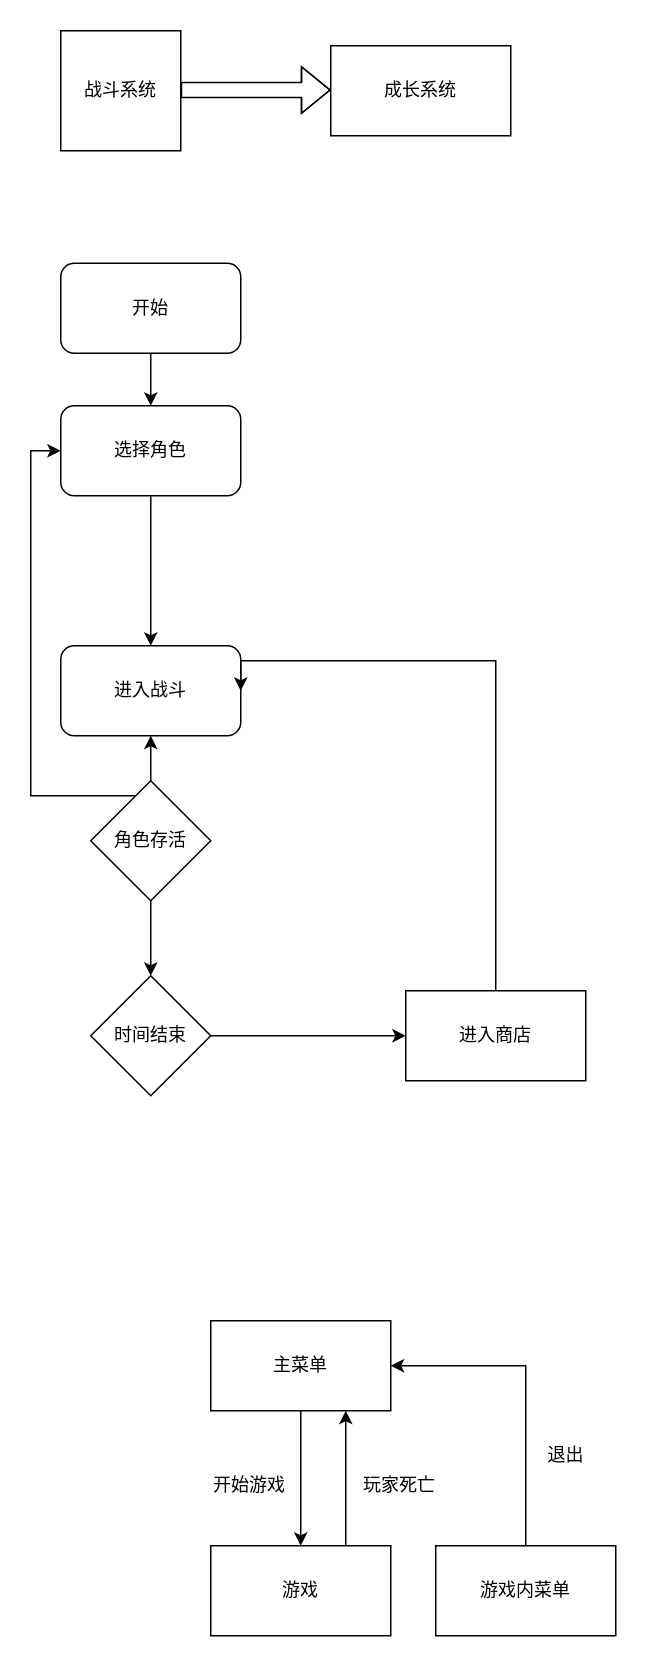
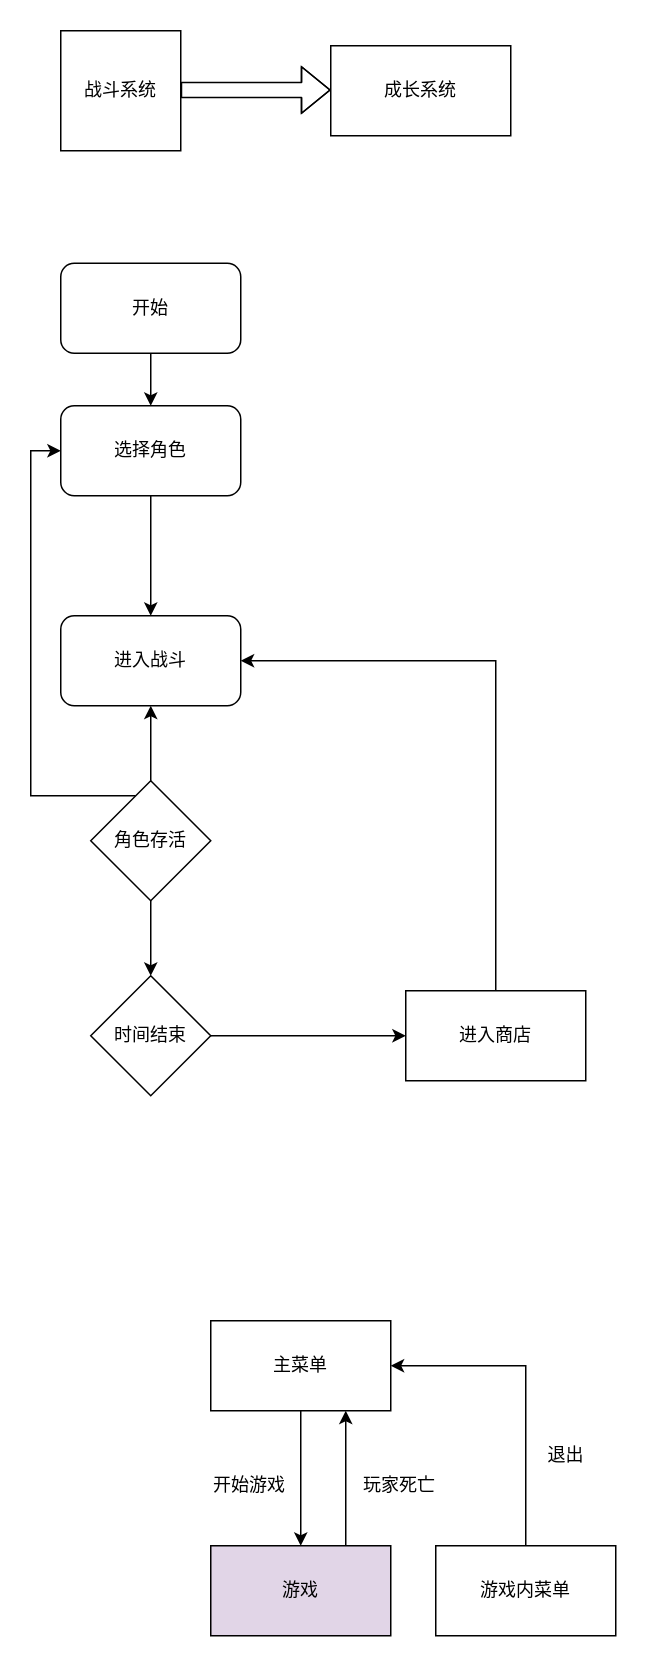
node "进入战斗": moved (151, 691) -> (151, 661)
node "游戏": fillcolor #ffffff -> #e1d5e7
